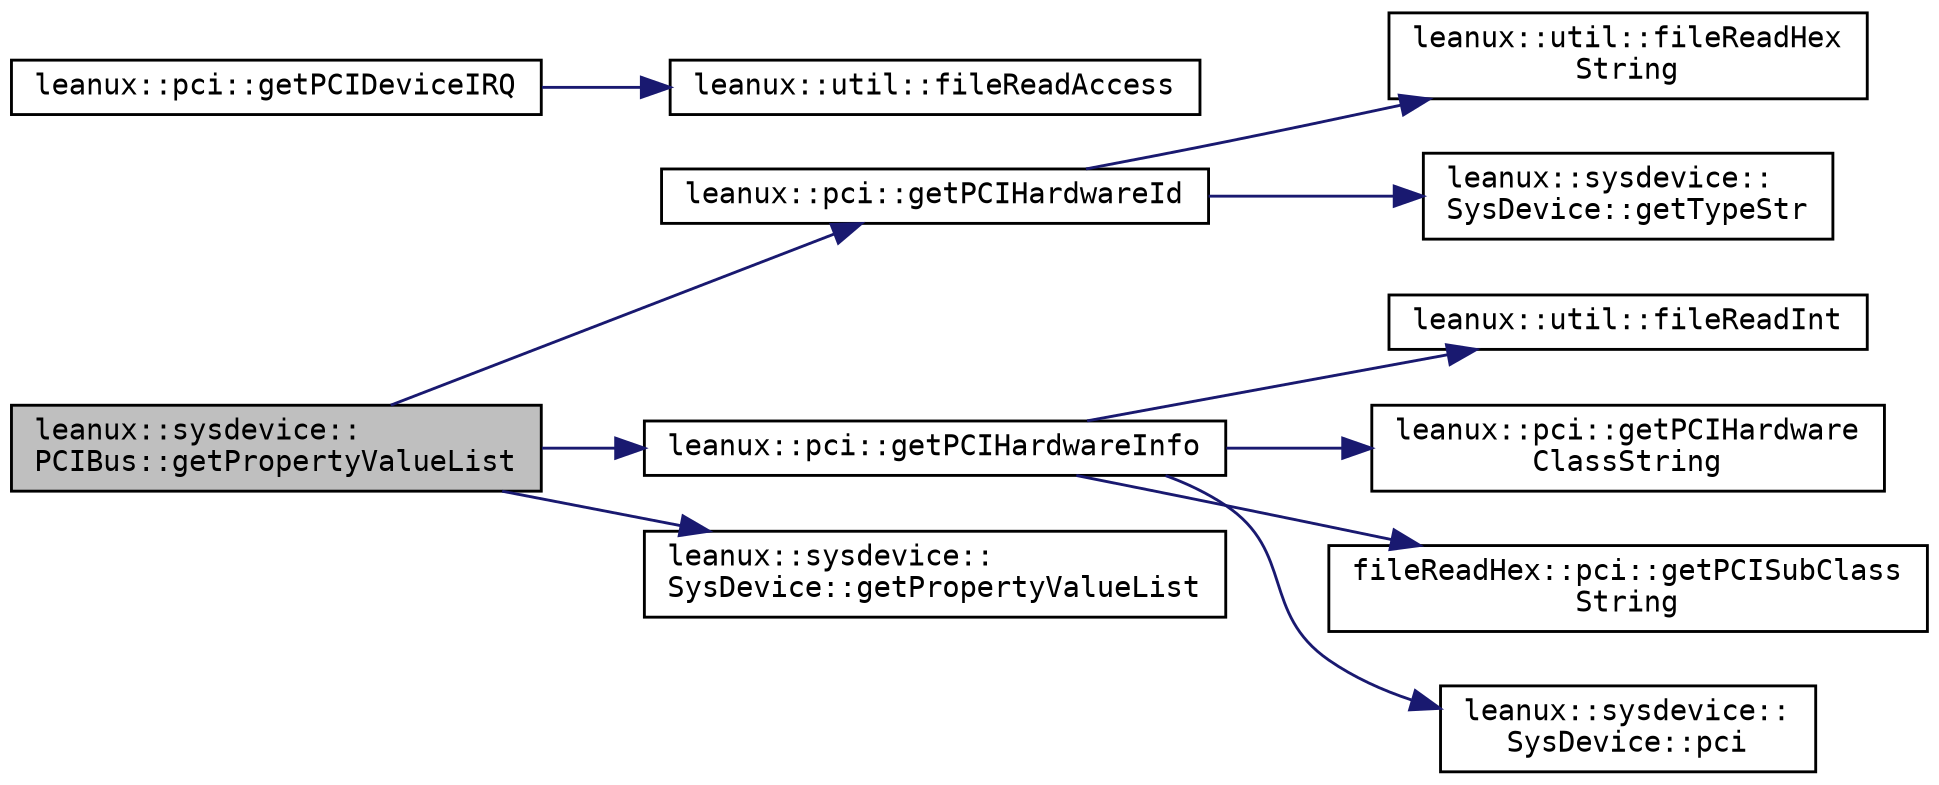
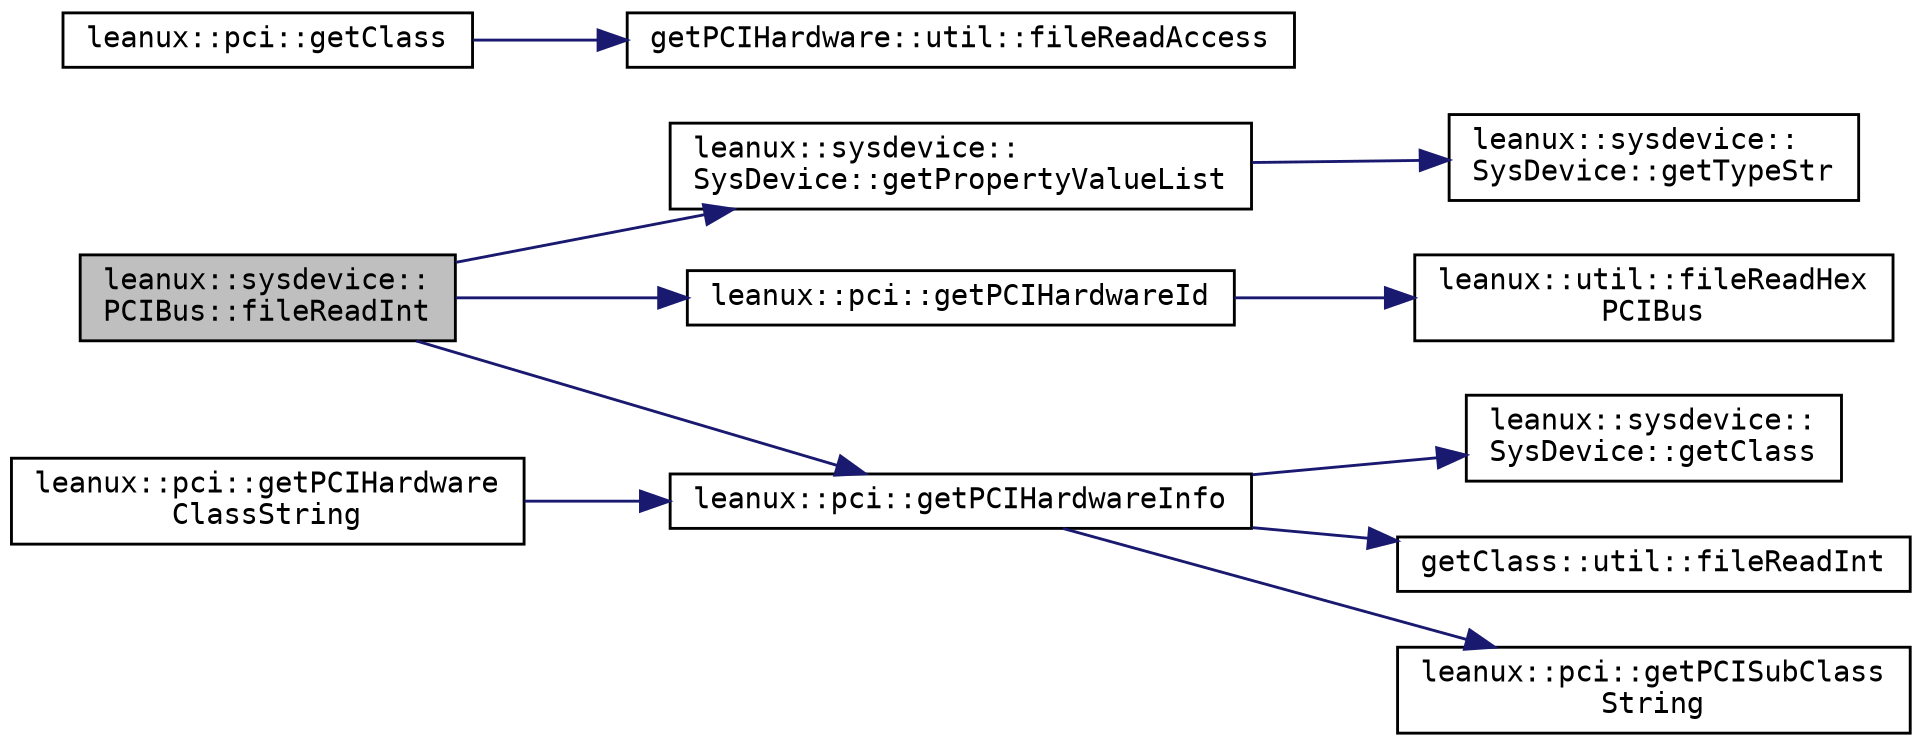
node "leanux::util::fileReadHex String": label "leanux::util::fileReadHex String" -> "leanux::util::fileReadHex PCIBus"
node "leanux::pci::getPCIDeviceIRQ": label "leanux::pci::getPCIDeviceIRQ" -> "leanux::pci::getClass"
node "leanux::util::fileReadAccess": label "leanux::util::fileReadAccess" -> "getPCIHardware::util::fileReadAccess"
edge "leanux::pci::getPCIHardwareId" -> "leanux::sysdevice:: SysDevice::getTypeStr": now "leanux::sysdevice:: SysDevice::getPropertyValueList" -> "leanux::sysdevice:: SysDevice::getTypeStr"
node "leanux::util::fileReadInt": label "leanux::util::fileReadInt" -> "getClass::util::fileReadInt"
node "leanux::sysdevice:: PCIBus::getPropertyValueList": label "leanux::sysdevice:: PCIBus::getPropertyValueList" -> "leanux::sysdevice:: PCIBus::fileReadInt"
edge "leanux::pci::getPCIHardwareInfo" -> "leanux::pci::getPCIHardware ClassString": reversed
node "fileReadHex::pci::getPCISubClass String": label "fileReadHex::pci::getPCISubClass String" -> "leanux::pci::getPCISubClass String"
node "leanux::sysdevice:: SysDevice::pci": label "leanux::sysdevice:: SysDevice::pci" -> "leanux::sysdevice:: SysDevice::getClass"
